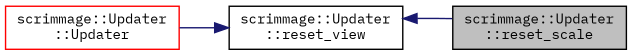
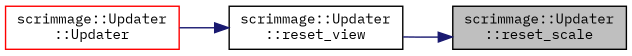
edge "scrimmage::Updater ::reset_scale" -> "scrimmage::Updater ::reset_view": reversed
